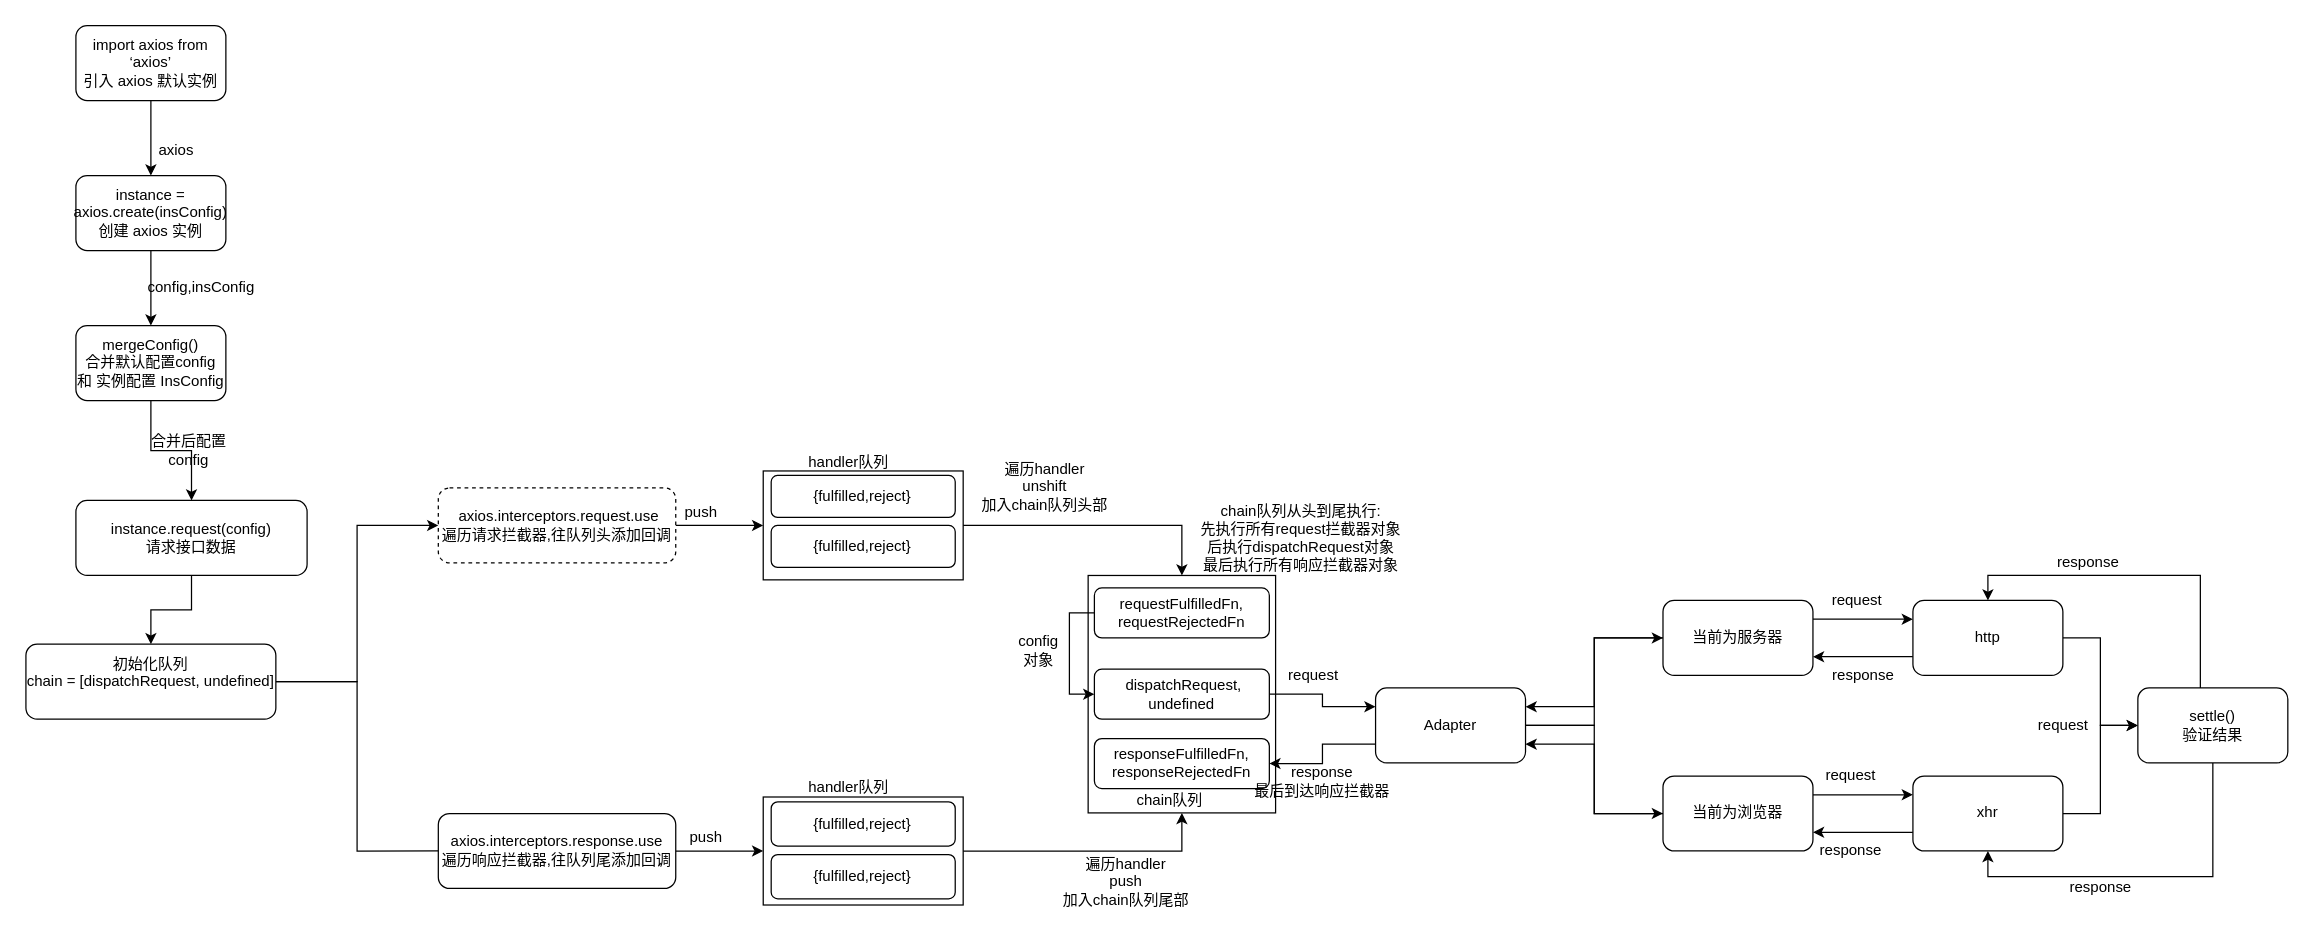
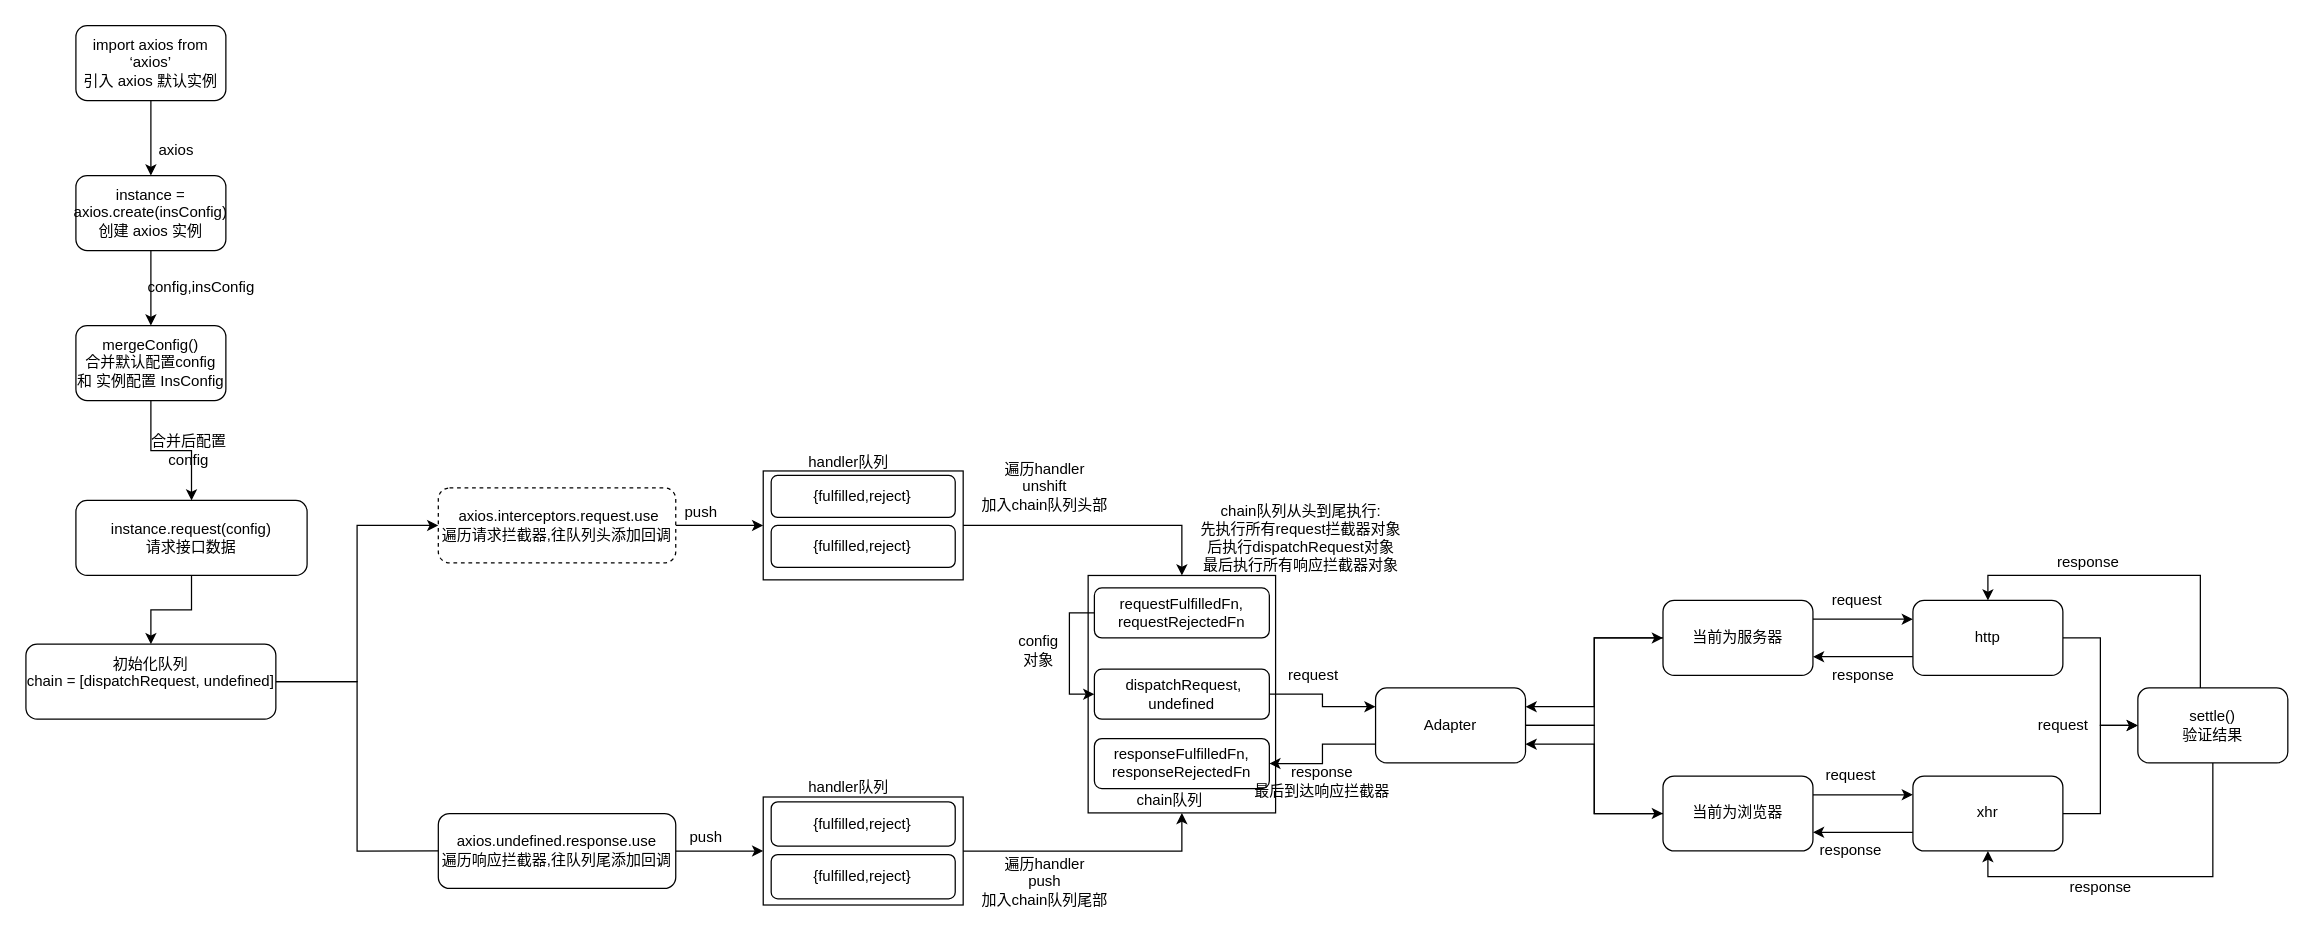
node "axios.interceptors.response.use 遍历响应拦截器,往队列尾添加回调": label "axios.interceptors.response.use 遍历响应拦截器,往队列尾添加回调" -> "axios.undefined.response.use 遍历响应拦截器,往队列尾添加回调"
node "遍历handler push 加入chain队列尾部": moved (1126, 882) -> (1044, 882)
